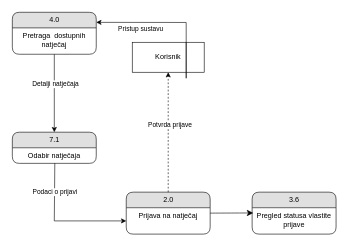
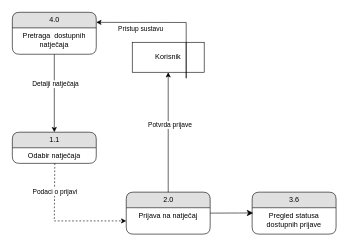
node "Pretraga dostupnih natječaj": label "Pretraga dostupnih natječaj" -> "Pretraga dostupnih natječaja"
edge "2.0" -> "Korisnik": style dashed -> solid
node "7.1": label "7.1" -> "1.1"
edge "Odabir natječaja" -> "Prijava na natječaj": style solid -> dashed
node "Pregled statusa vlastite prijave": label "Pregled statusa vlastite prijave" -> "Pregled statusa dostupnih prijave"
